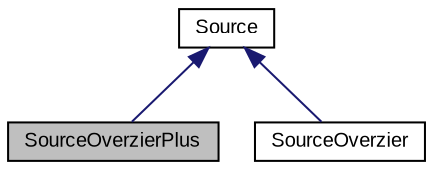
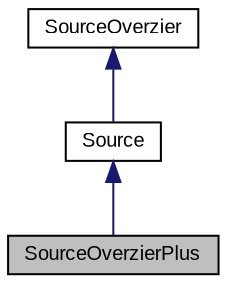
edge "SourceOverzier" -> "Source": reversed
